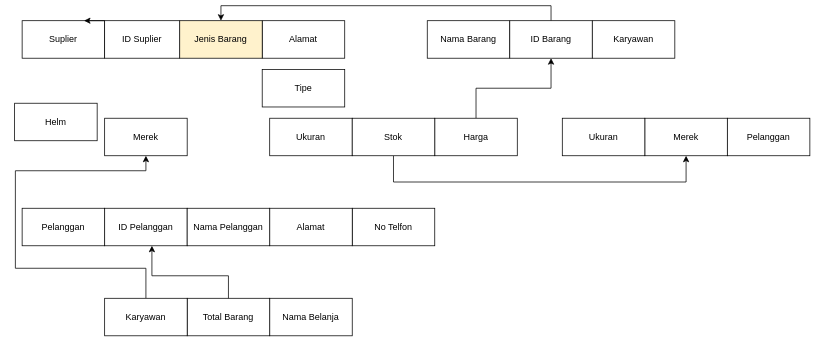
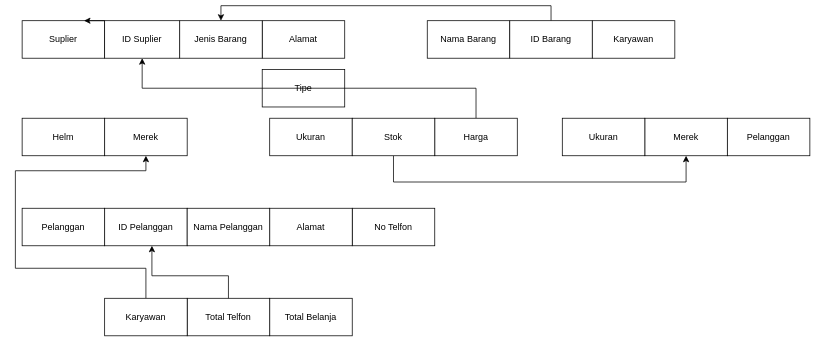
node "Jenis Barang": fillcolor #fff2cc -> #ffffff
edge "Harga" -> "ID Barang": now "Harga" -> "ID Suplier"
node "Helm": moved (56, 122) -> (63, 137)
node "Total Barang": label "Total Barang" -> "Total Telfon"
node "Nama Belanja": label "Nama Belanja" -> "Total Belanja"
